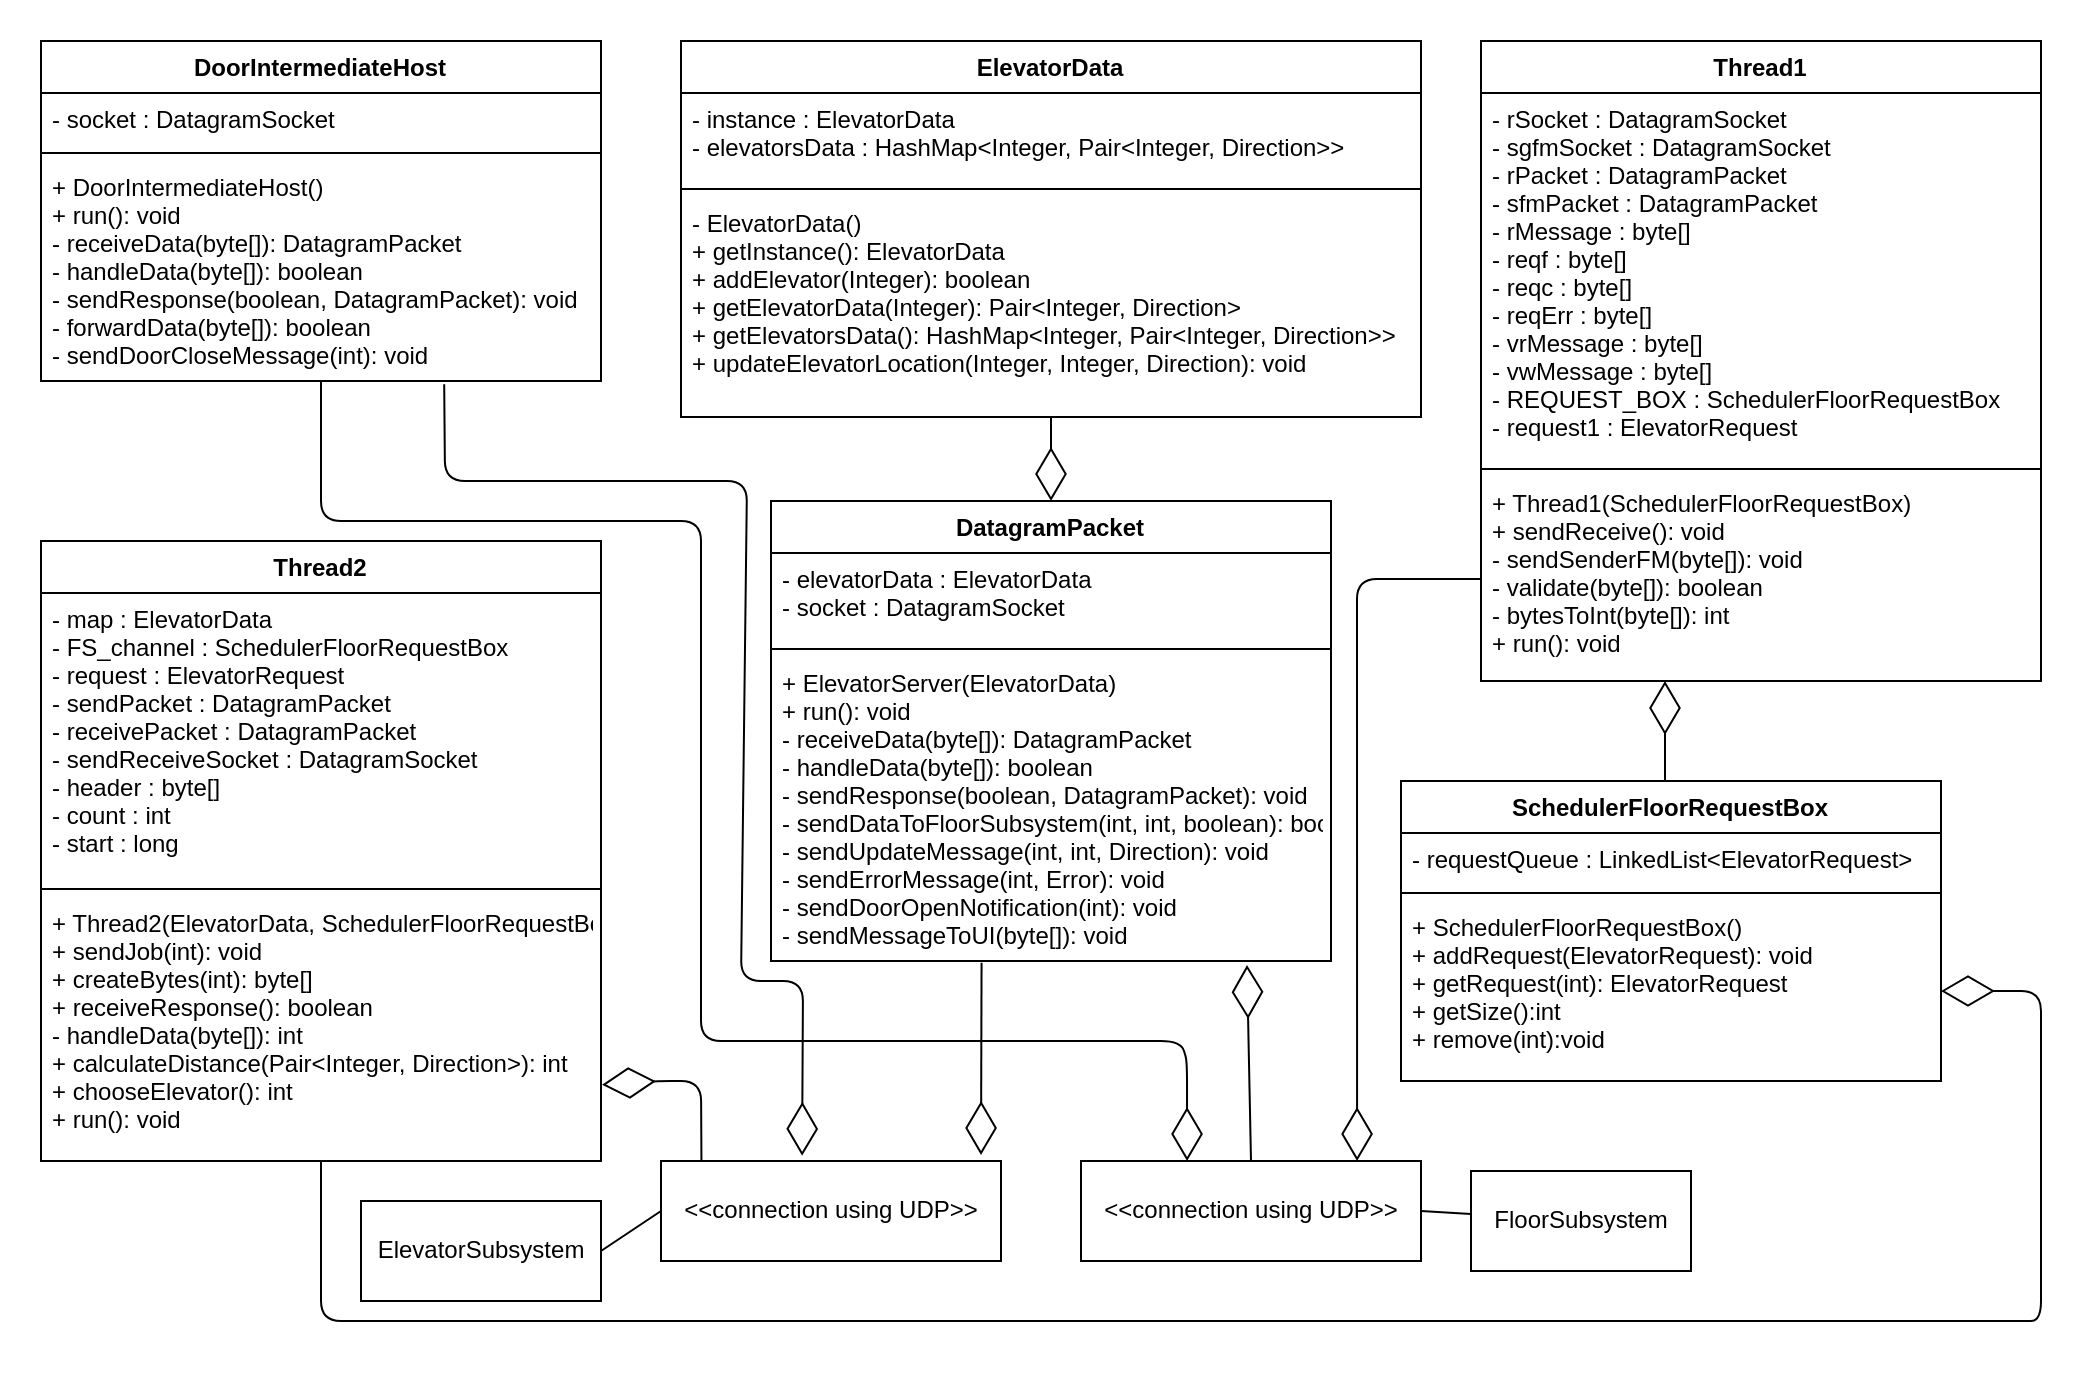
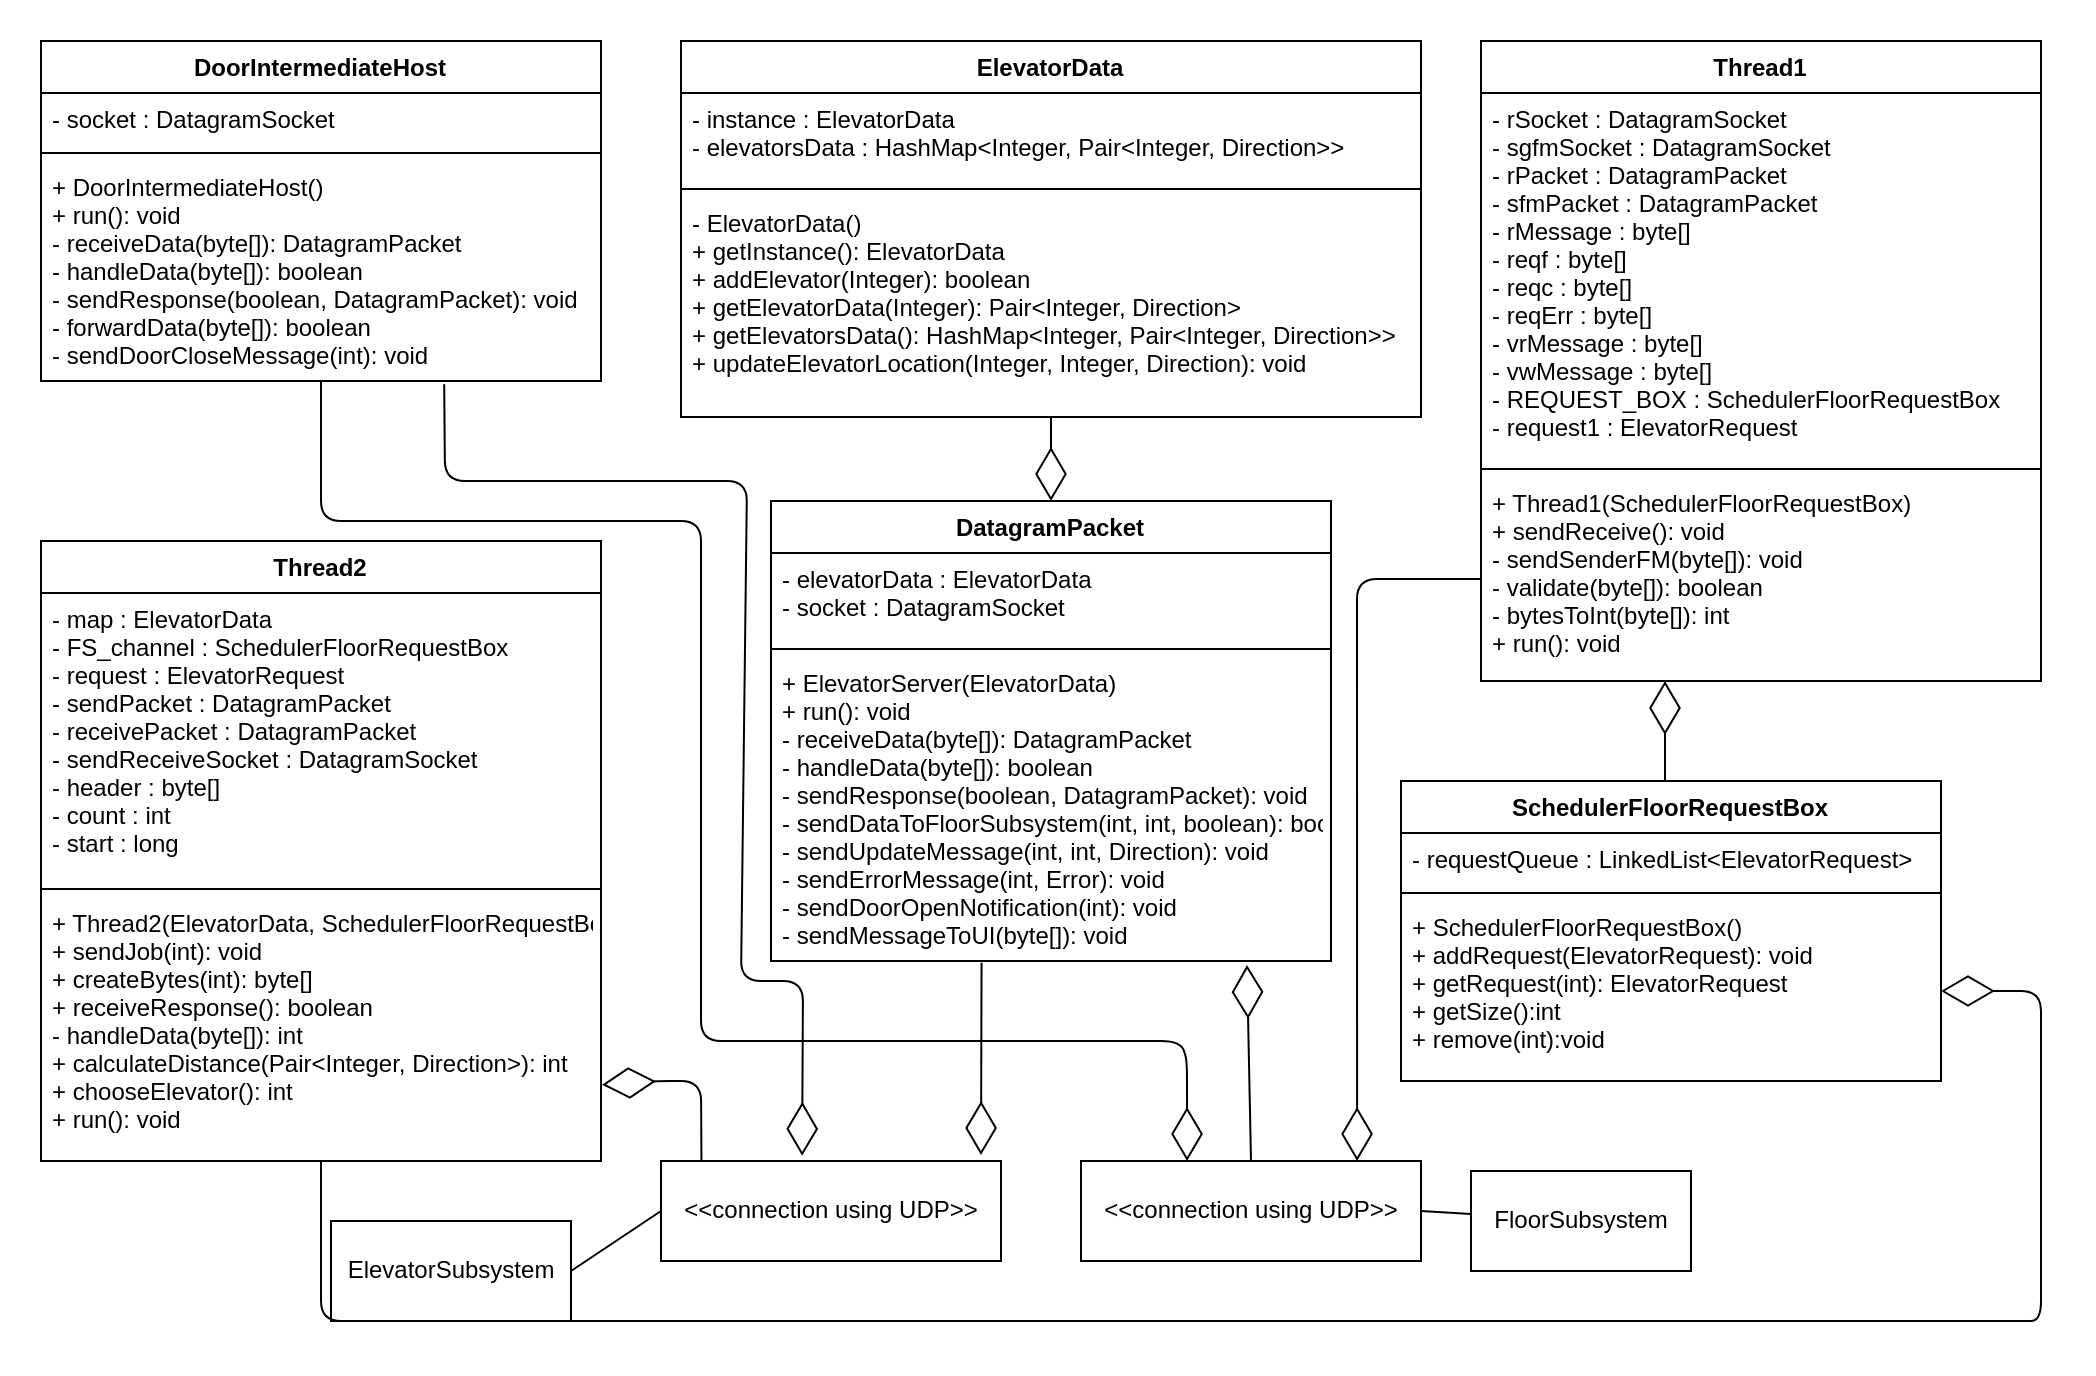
node "ElevatorSubsystem": moved (481, 1251) -> (451, 1271)
